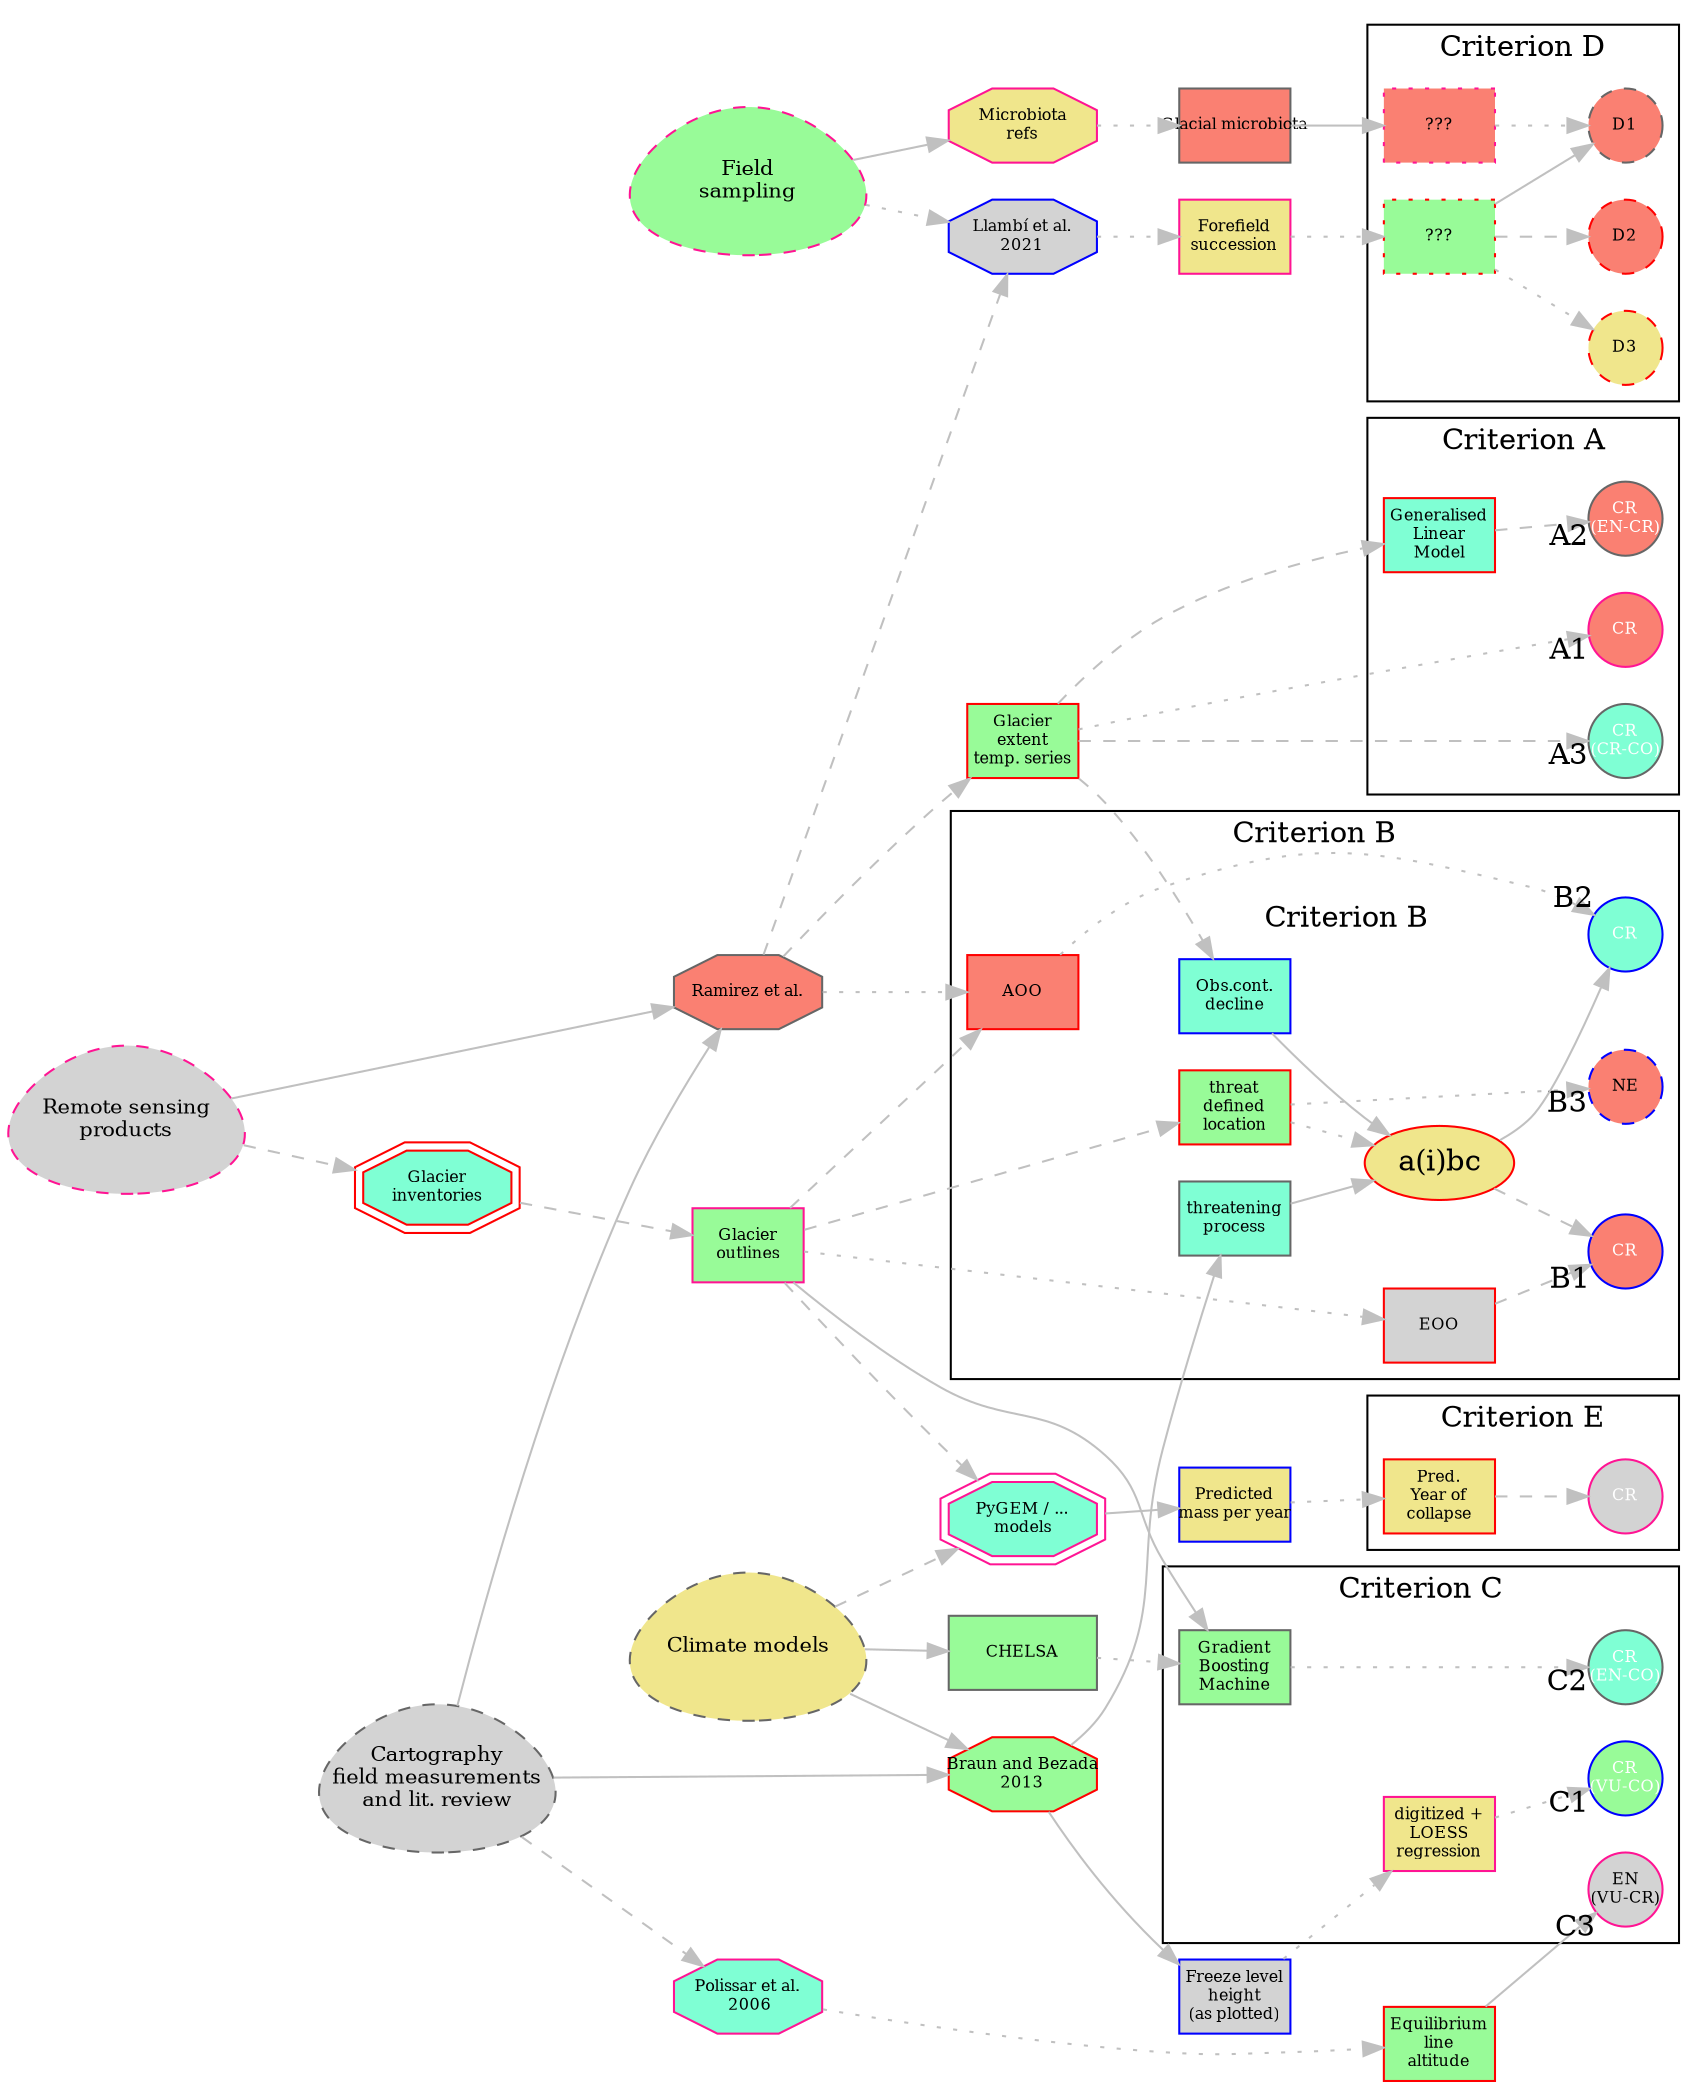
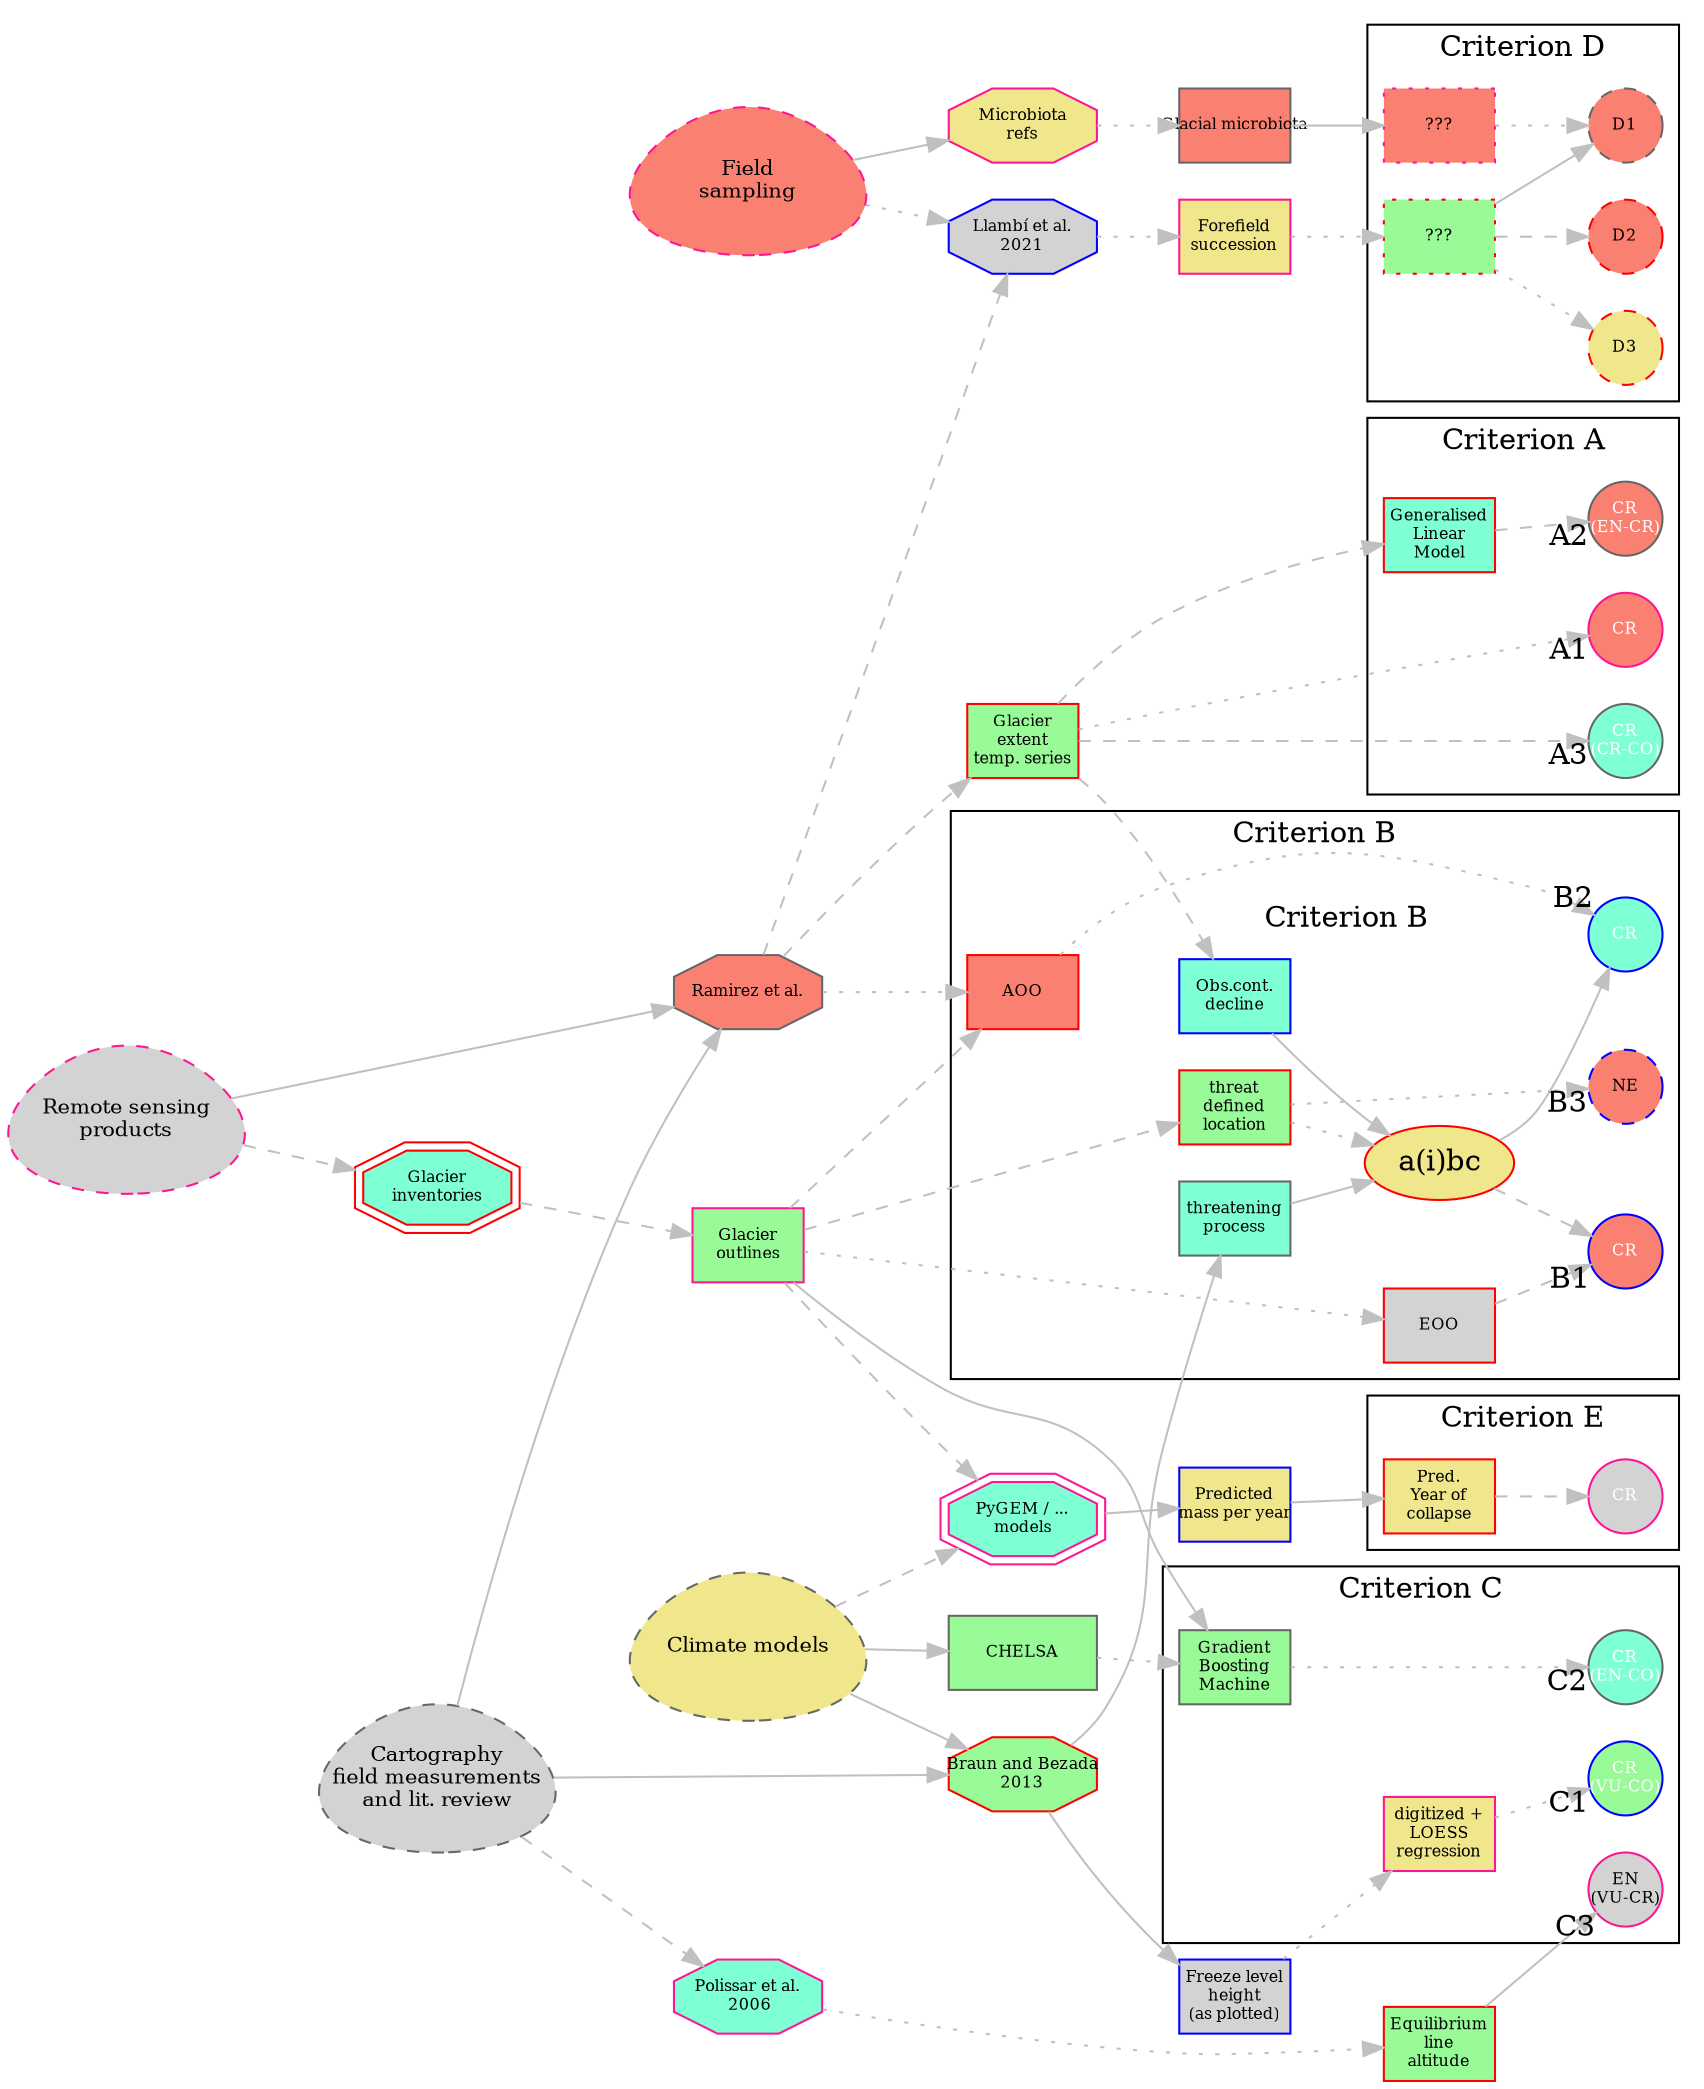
node "Field sampling": fillcolor palegreen -> salmon
edge "Predicted mass per year" -> "Pred. Year of collapse": style dotted -> solid
